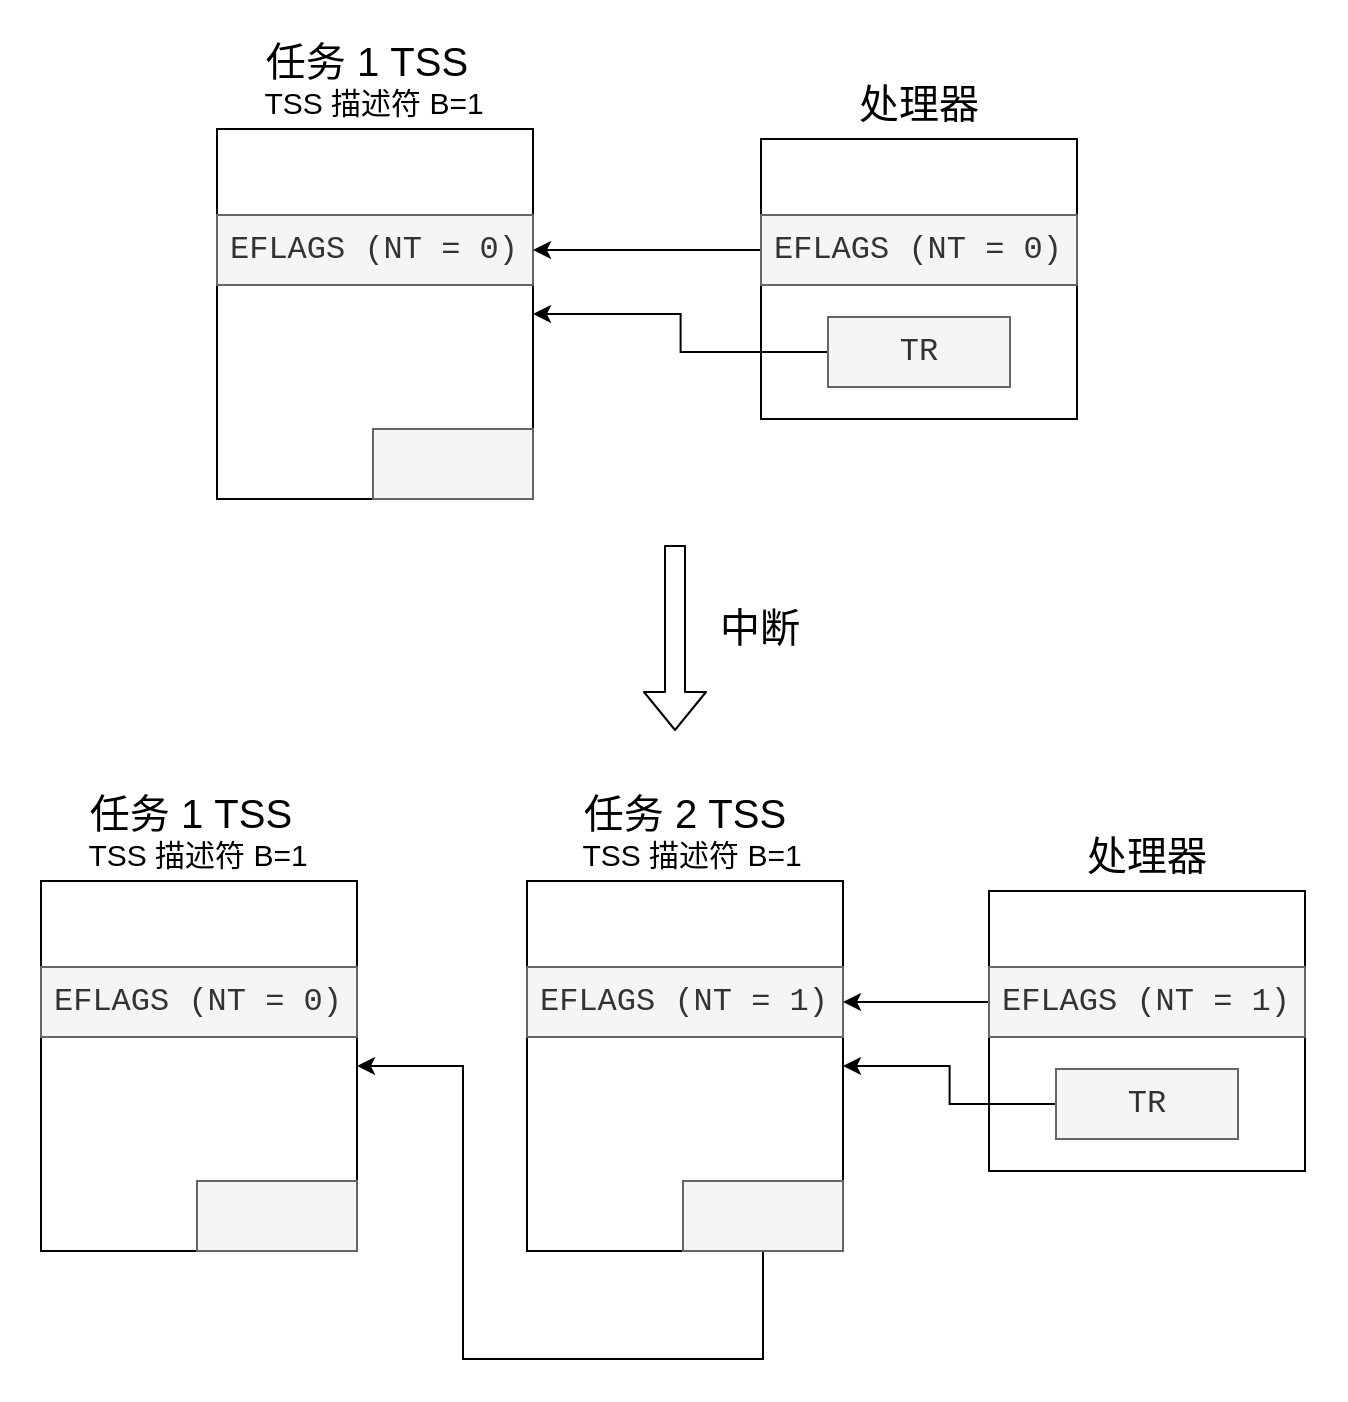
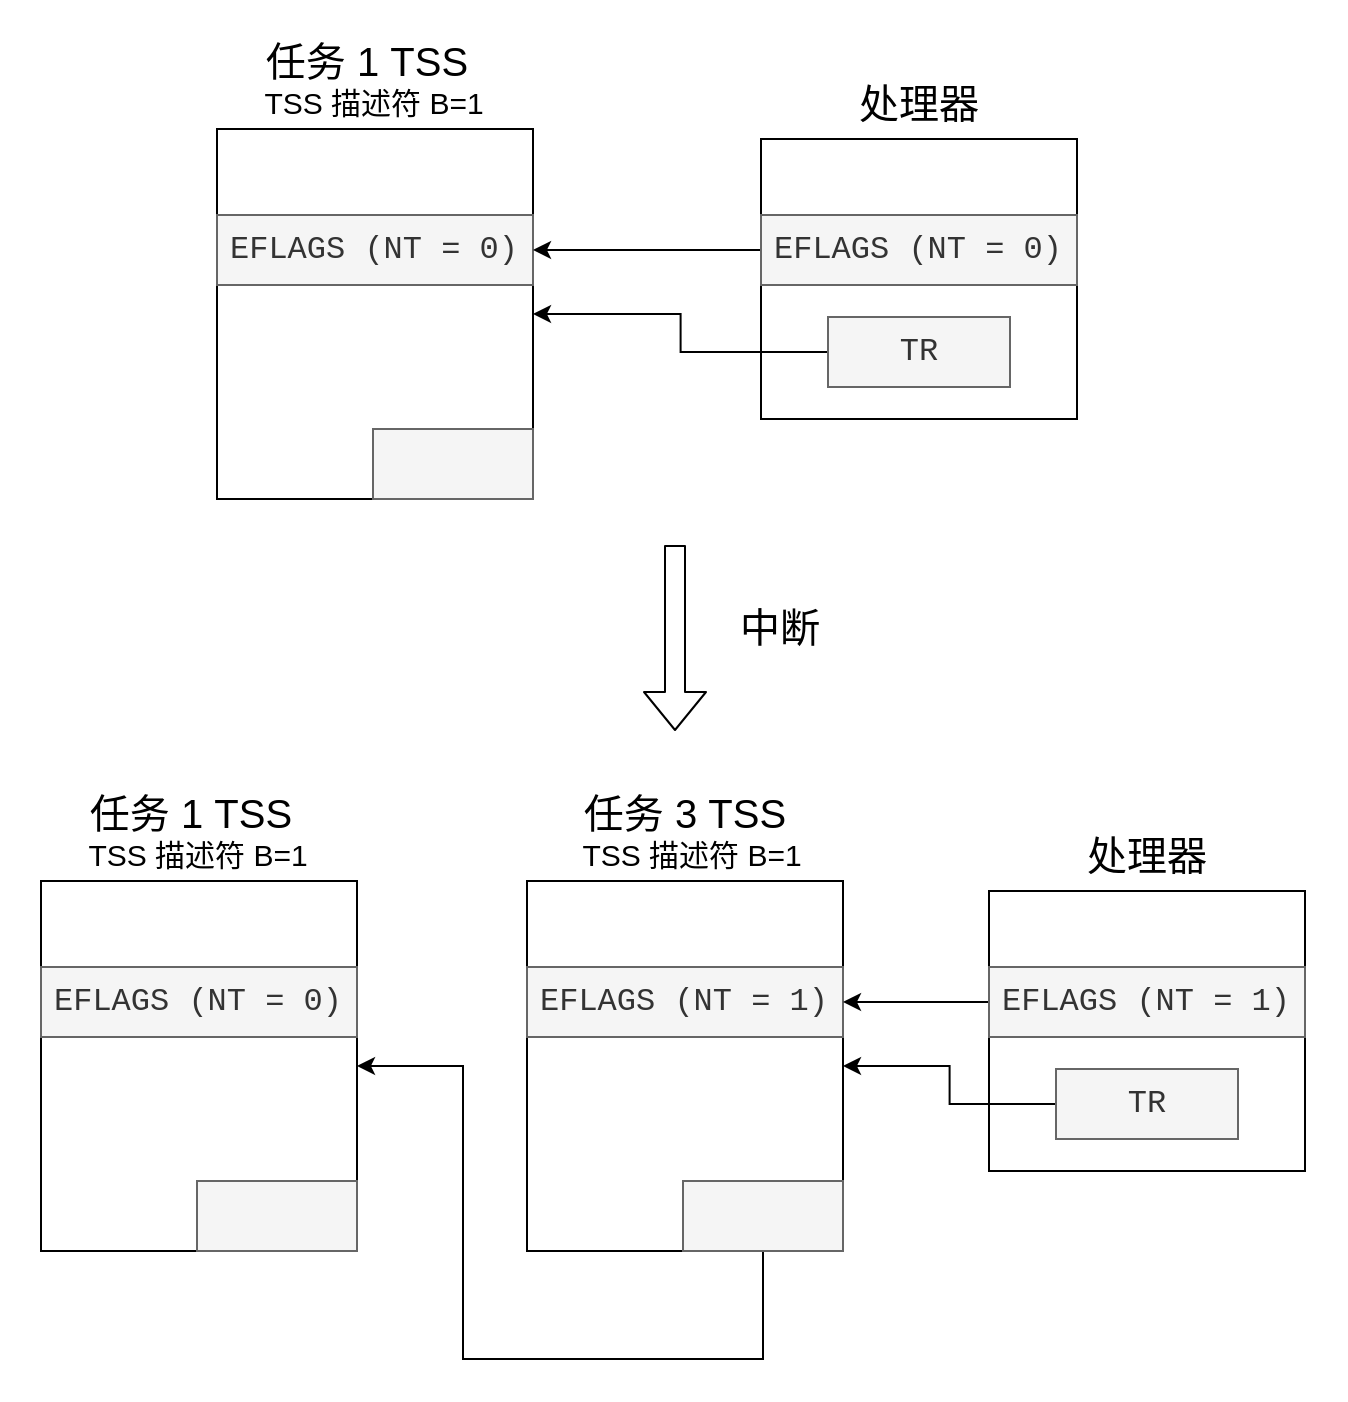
node "中断": moved (760, 627) -> (780, 627)
node "任务 2 TSS": label "任务 2 TSS" -> "任务 3 TSS"
